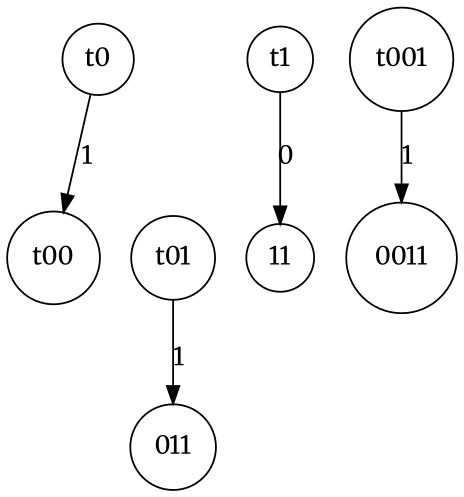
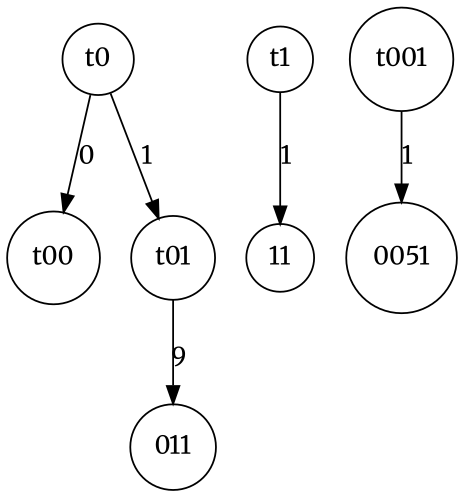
edge "t0" -> "t01": added, label "1"
edge "t0" -> "t00": label "1" -> "0"
edge "t1" -> "11": label "0" -> "1"
node "0011": label "0011" -> "0051"
edge "t01" -> "011": label "1" -> "9"
